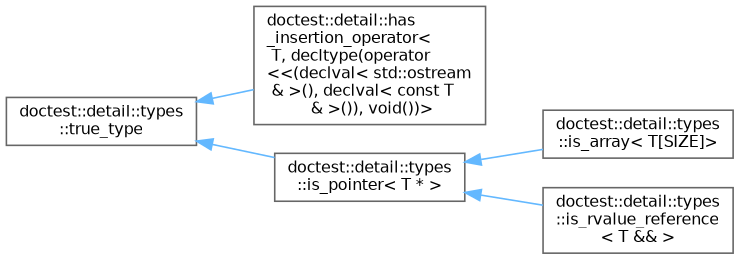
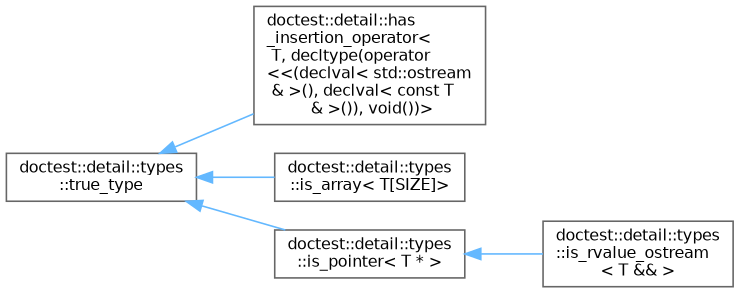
edge "doctest::detail::types ::is_array< T[SIZE]>" -> "doctest::detail::types ::is_pointer< T * >": now "doctest::detail::types ::is_array< T[SIZE]>" -> "doctest::detail::types ::true_type"
node "doctest::detail::types ::is_rvalue_reference < T && >": label "doctest::detail::types ::is_rvalue_reference < T && >" -> "doctest::detail::types ::is_rvalue_ostream < T && >"
